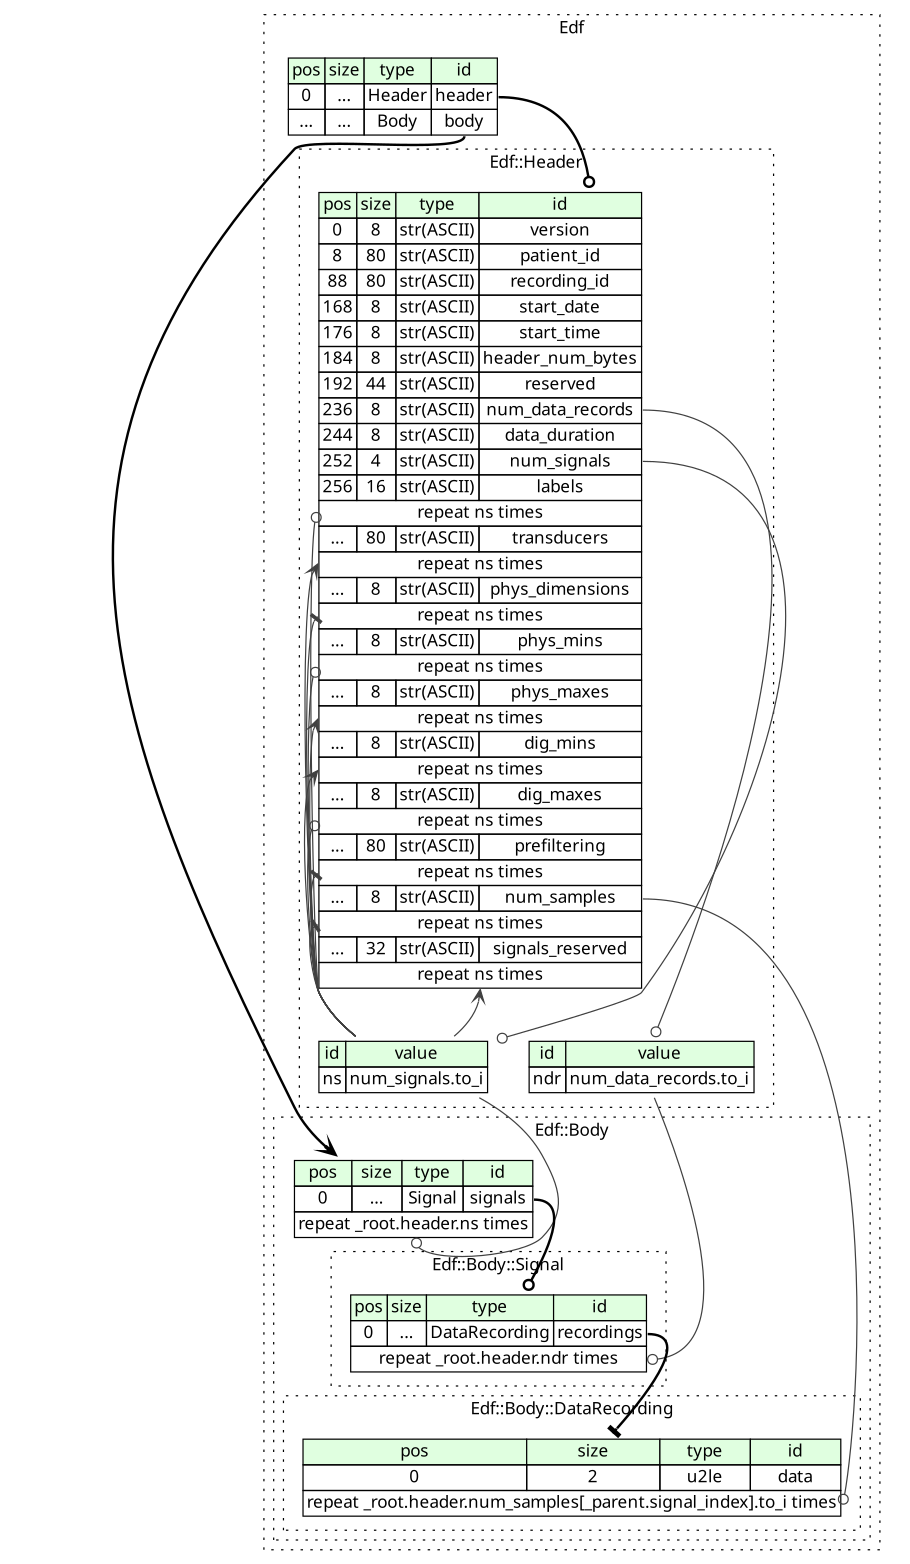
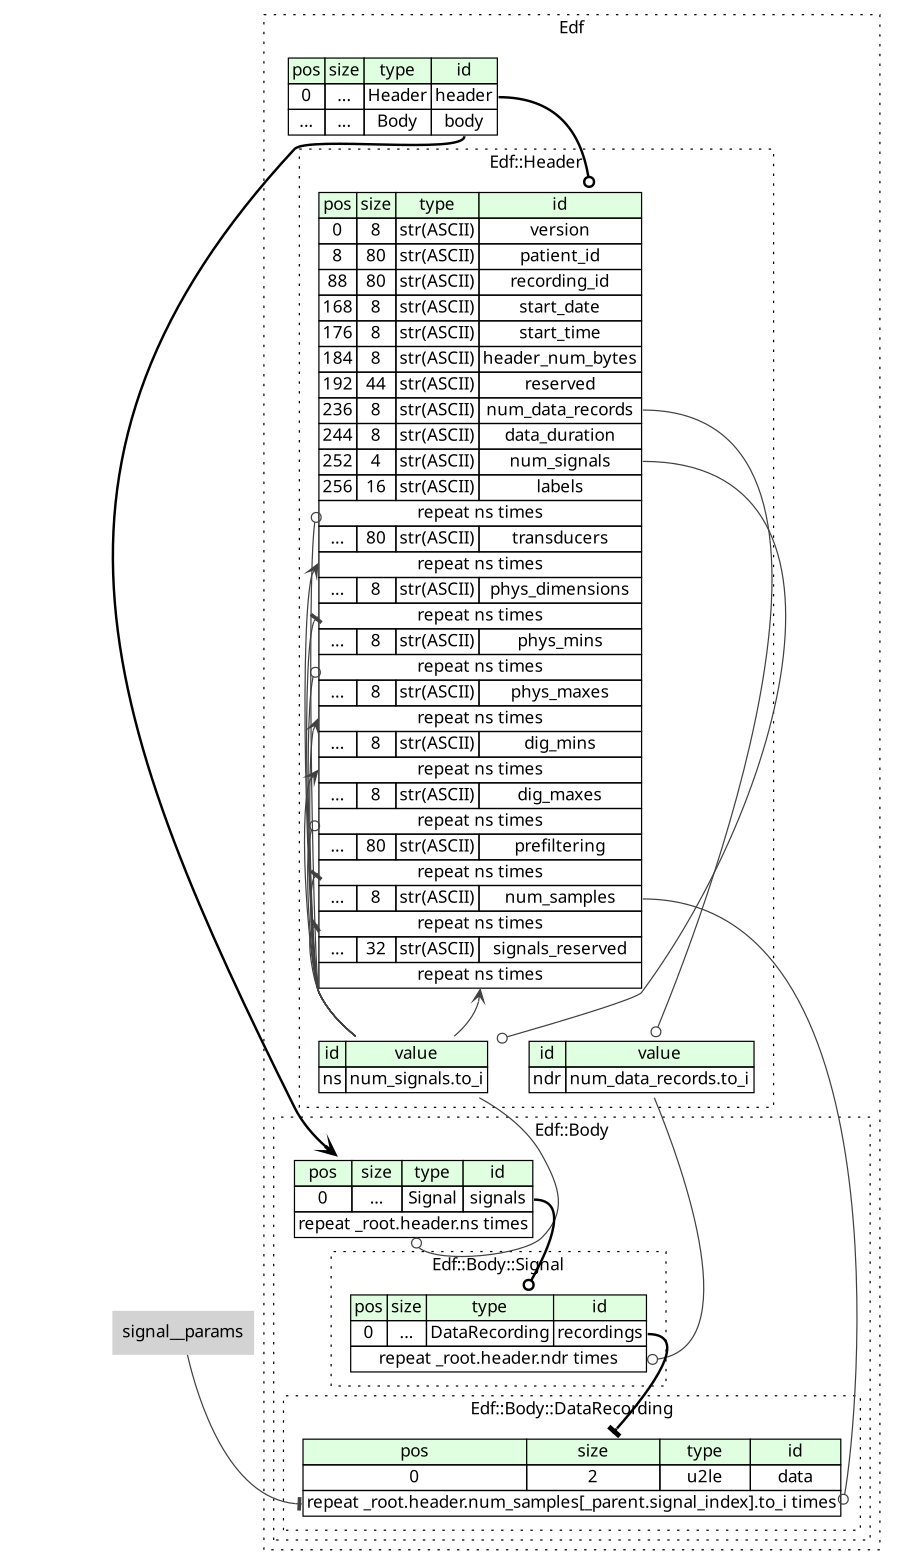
node "signal__params": added
